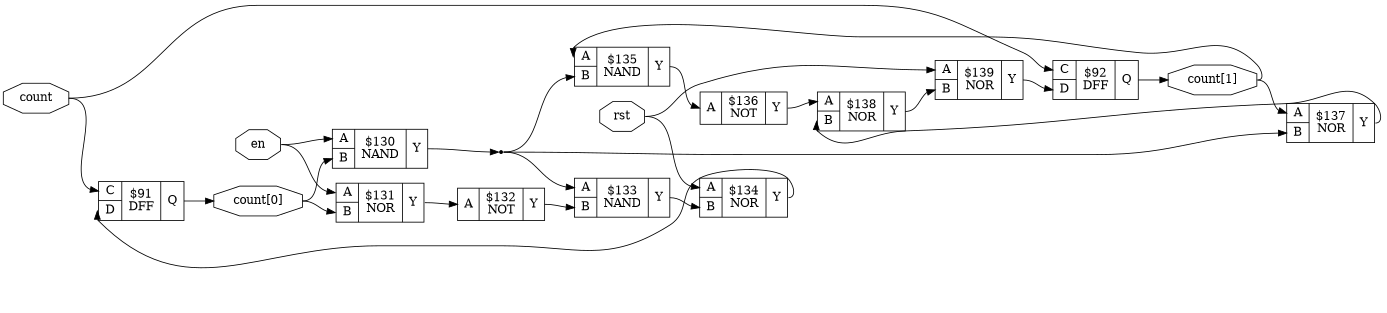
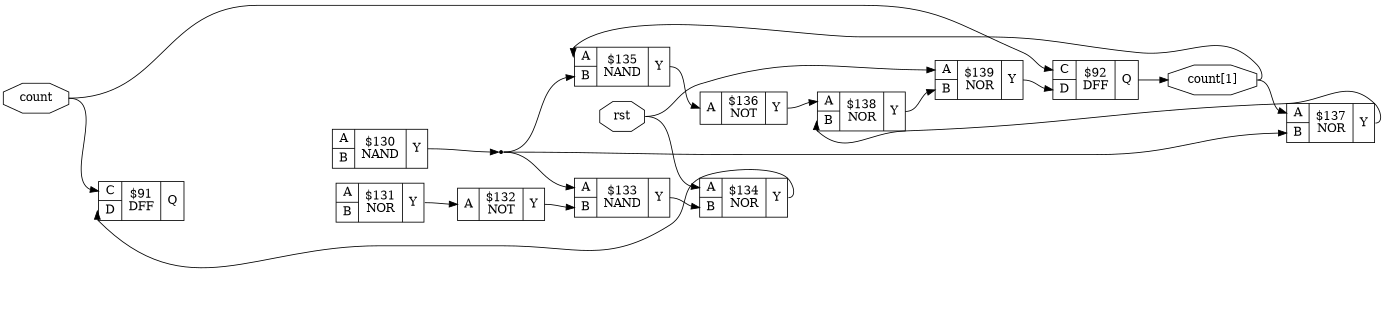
node "en": removed
node "count[0]": removed
